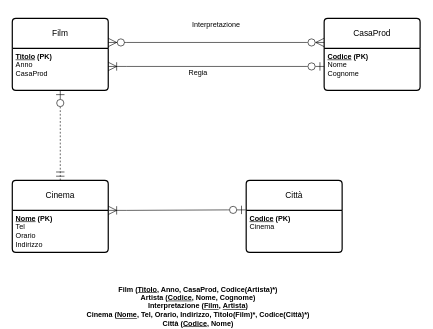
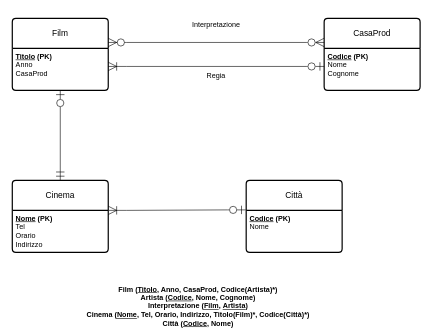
node "Regia": moved (198, 72) -> (216, 75)
edge "Titolo (PK) Anno CasaProd" -- "Cinema": style dashed -> solid
node "Codice (PK) Cinema": label "Codice (PK) Cinema" -> "Codice (PK) Nome"
